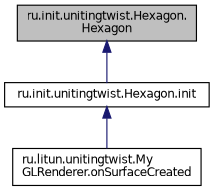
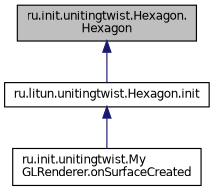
node "ru.init.unitingtwist.Hexagon.init": label "ru.init.unitingtwist.Hexagon.init" -> "ru.litun.unitingtwist.Hexagon.init"
node "ru.litun.unitingtwist.My GLRenderer.onSurfaceCreated": label "ru.litun.unitingtwist.My GLRenderer.onSurfaceCreated" -> "ru.init.unitingtwist.My GLRenderer.onSurfaceCreated"
